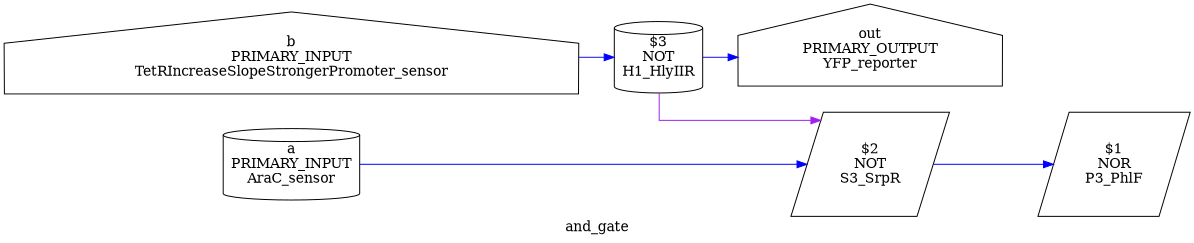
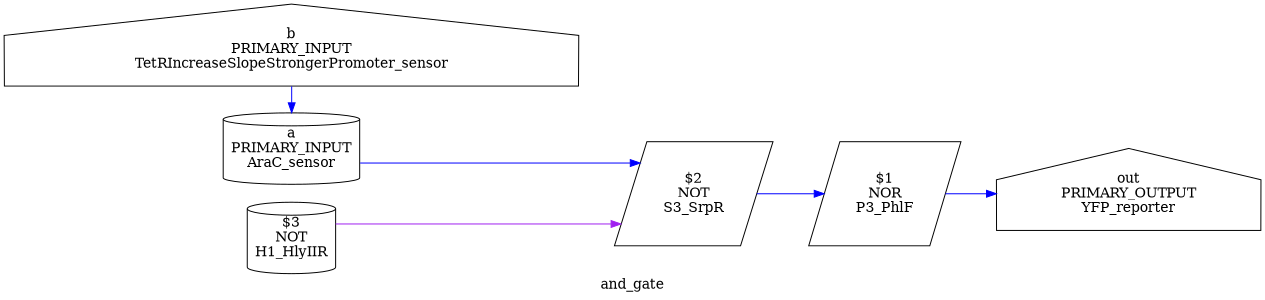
edge "b PRIMARY_INPUT TetRIncreaseSlopeStrongerPromoter_sensor" -> "$3 NOT H1_HlyIIR": now "b PRIMARY_INPUT TetRIncreaseSlopeStrongerPromoter_sensor" -> "a PRIMARY_INPUT AraC_sensor"
edge "$3 NOT H1_HlyIIR" -> "out PRIMARY_OUTPUT YFP_reporter": now "$1 NOR P3_PhlF" -> "out PRIMARY_OUTPUT YFP_reporter"
